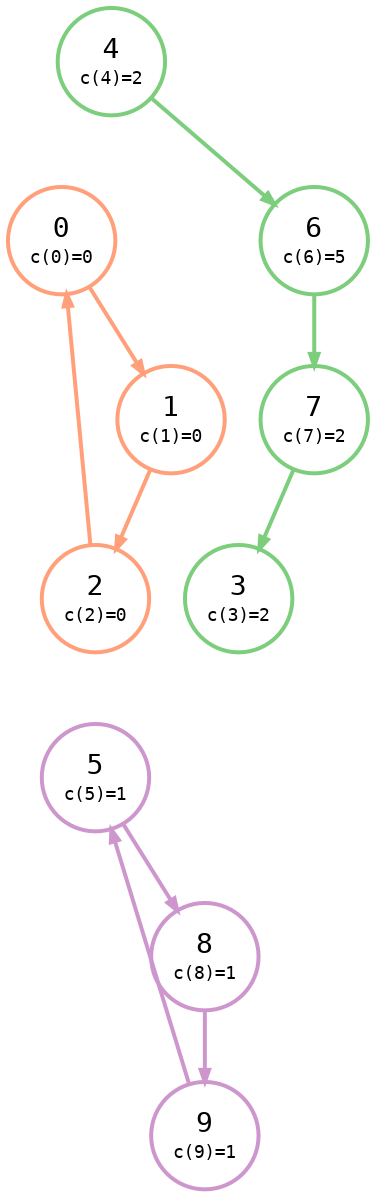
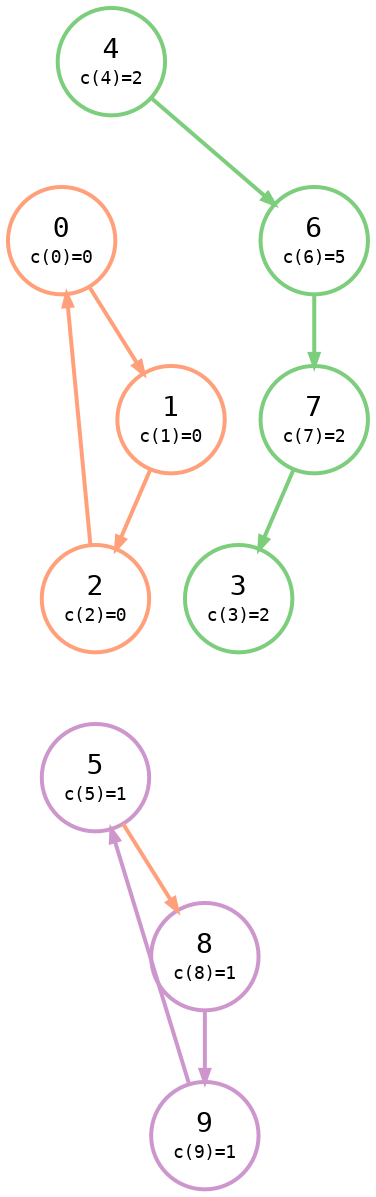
edge "5" -> "8": color plum3 -> lightsalmon
